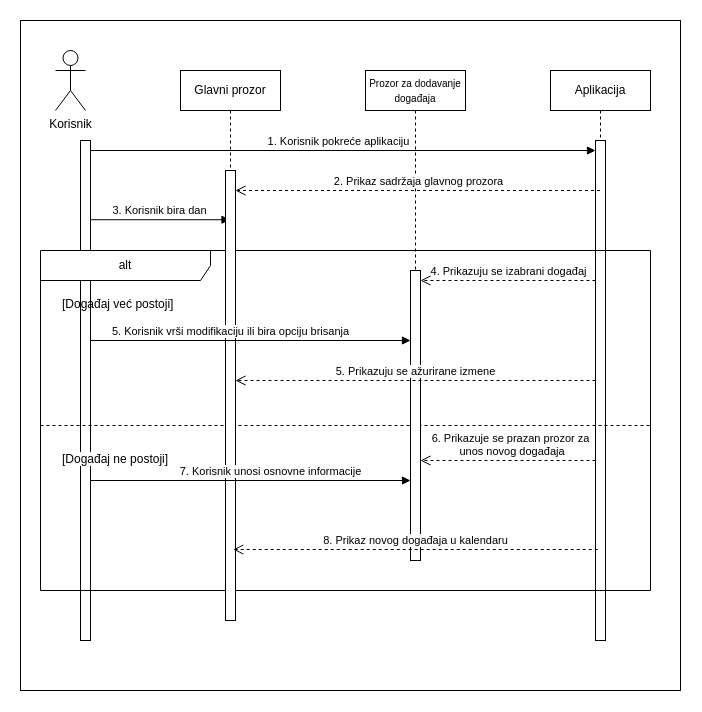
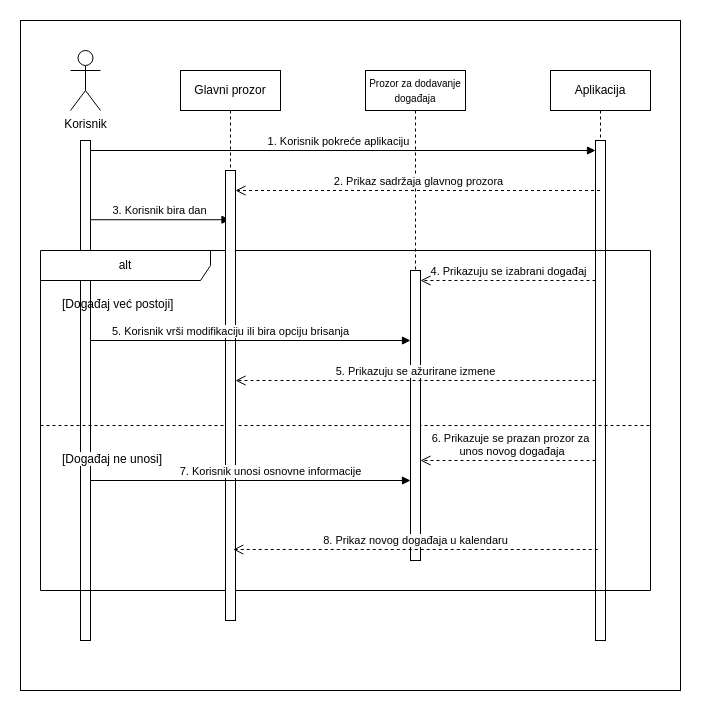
node "Korisnik": moved (71, 81) -> (86, 81)
node "[Događaj ne postoji]": label "[Događaj ne postoji]" -> "[Događaj ne unosi]"
